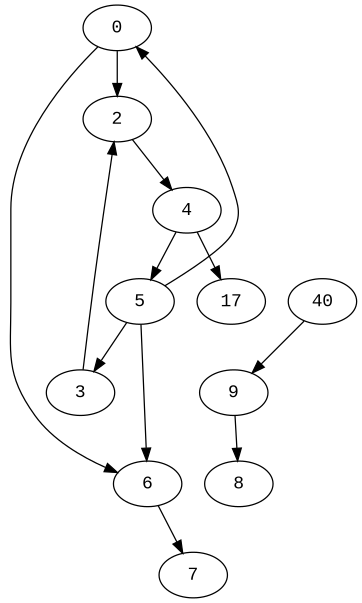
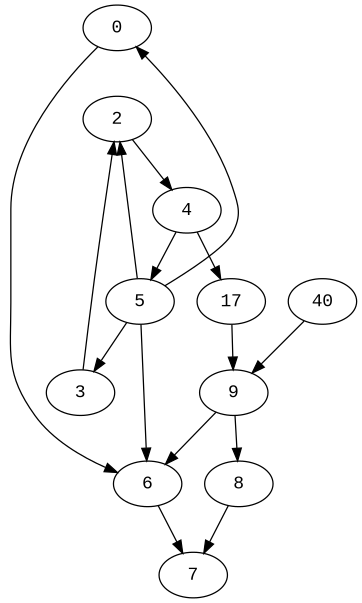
edge "0" -> "2": now "5" -> "2"
edge "17" -> "9": added
edge "9" -> "6": added
edge "8" -> "7": added
